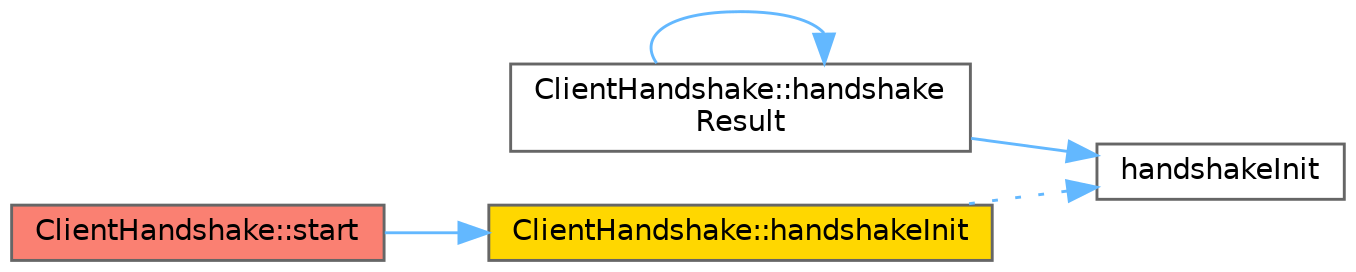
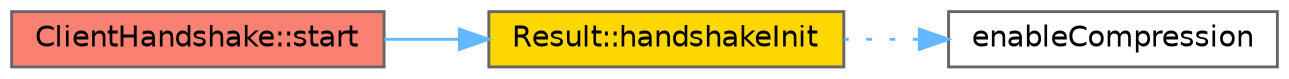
node "ClientHandshake::handshake Result": removed
node "handshakeInit": label "handshakeInit" -> "enableCompression"
node "ClientHandshake::handshakeInit": label "ClientHandshake::handshakeInit" -> "Result::handshakeInit"
